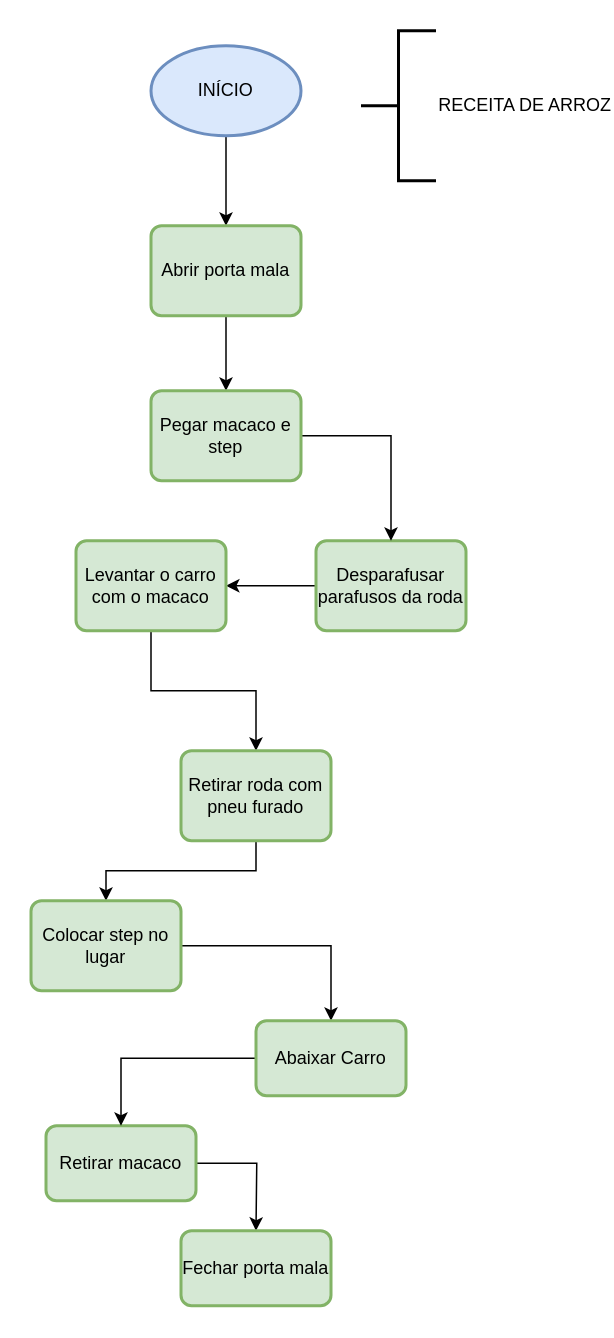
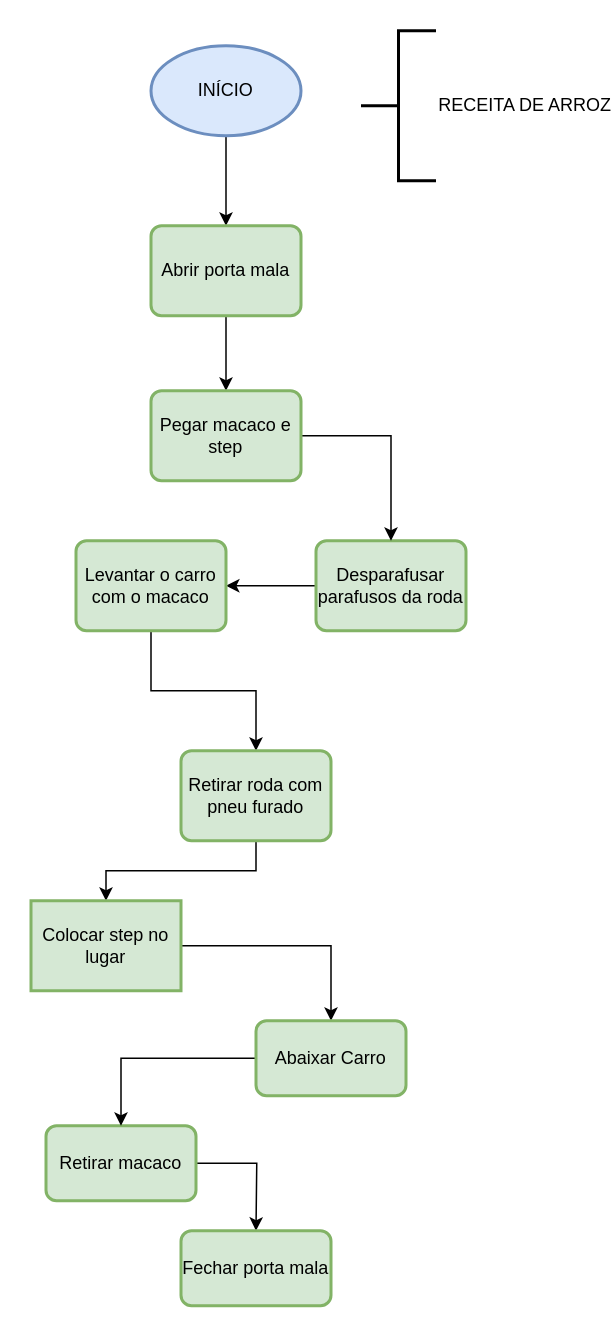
node "Colocar step no lugar": shape rounded rectangle -> rectangle
